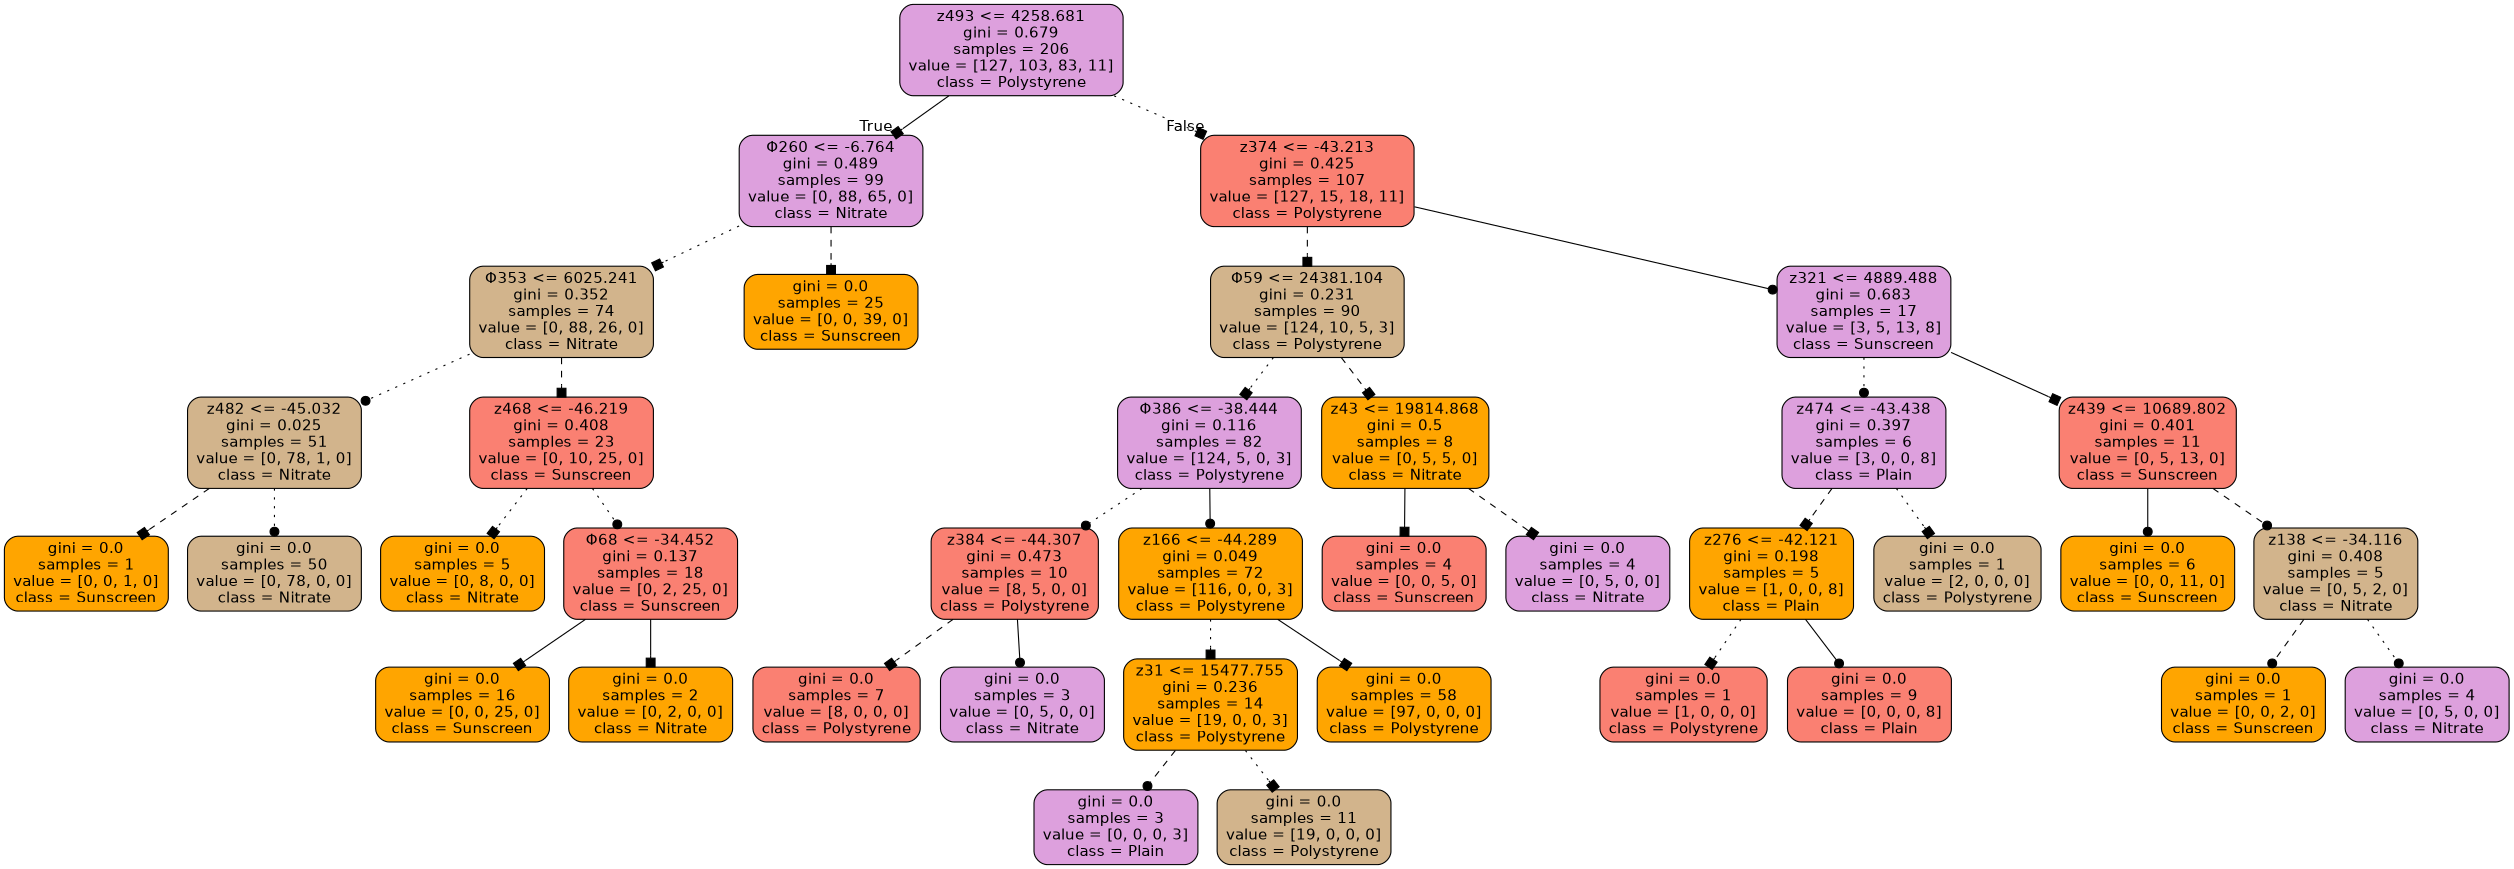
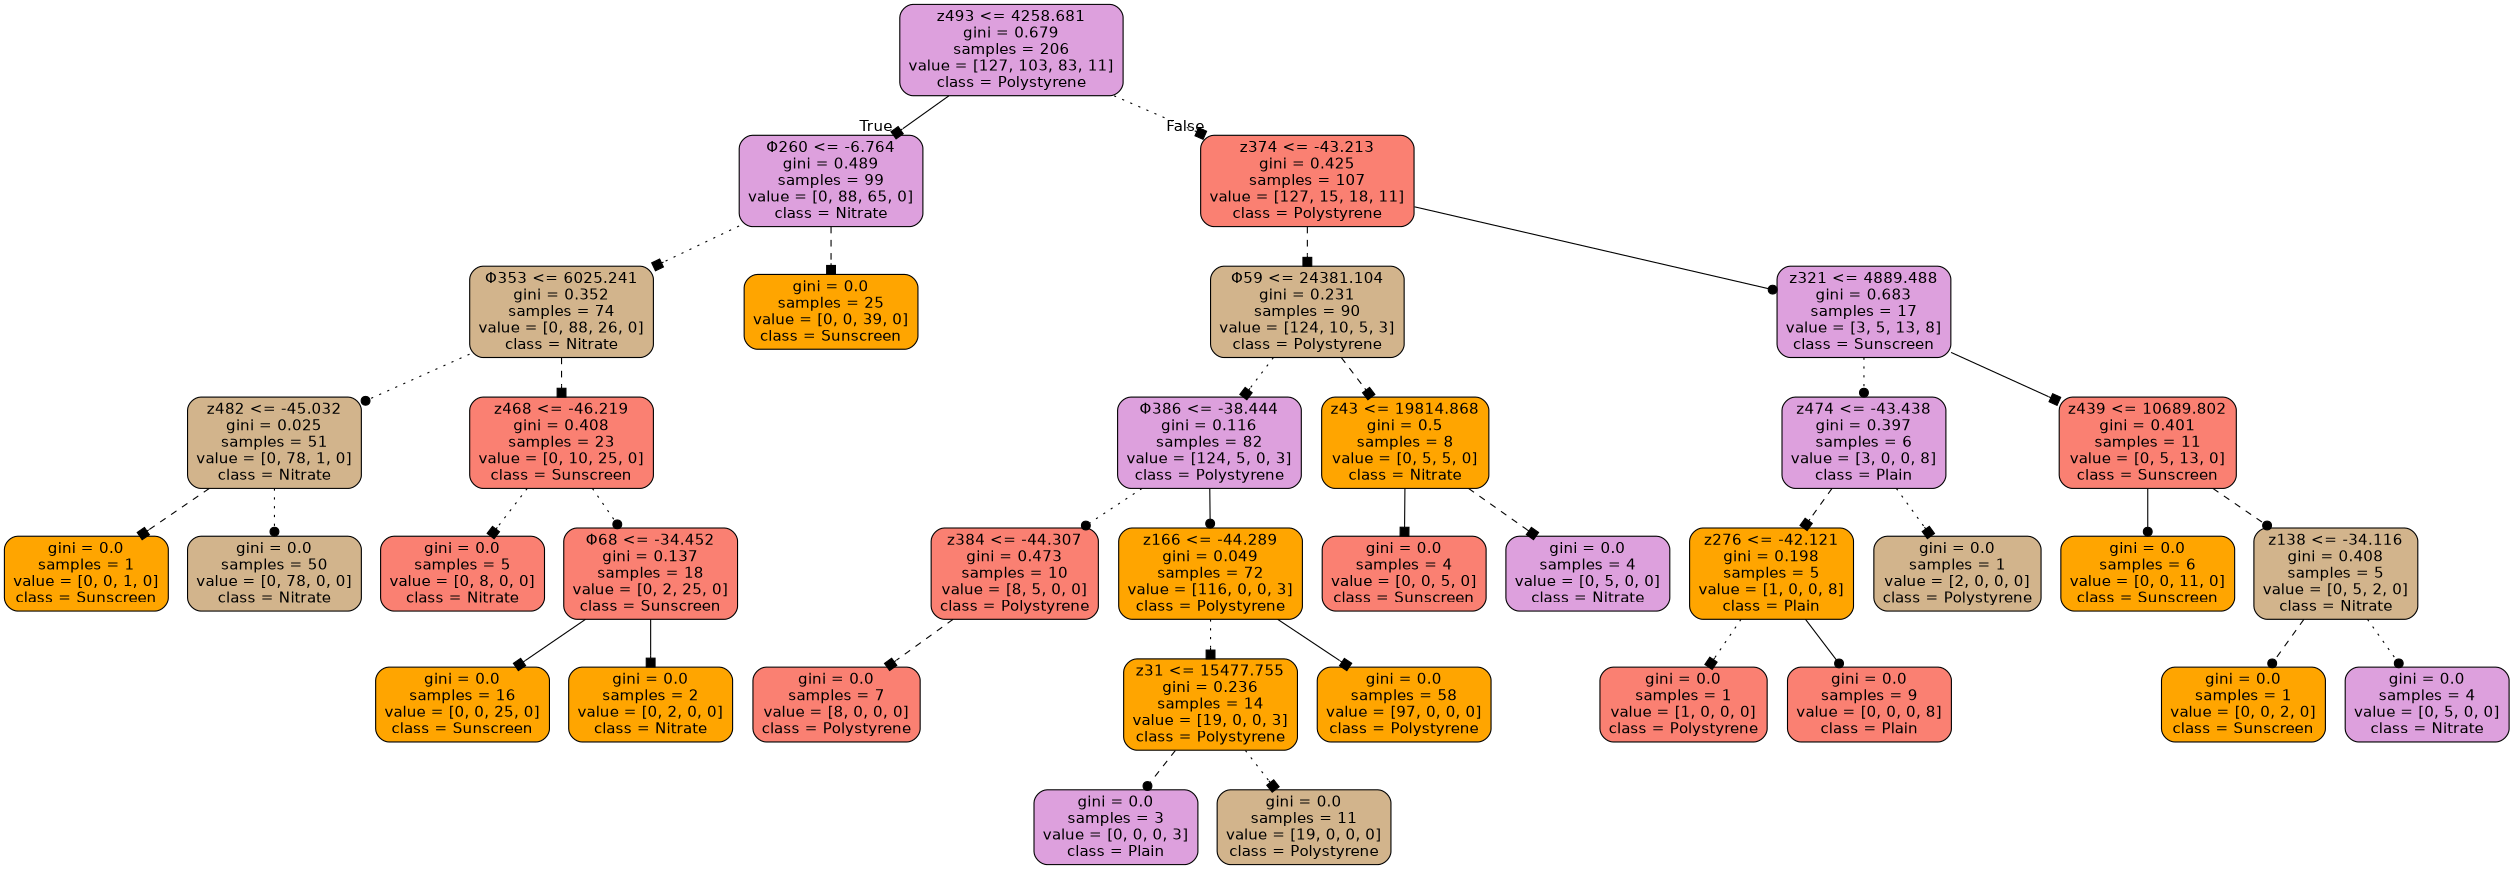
node "gini = 0.0 samples = 5 value = [0, 8, 0, 0] class = Nitrate": fillcolor orange -> salmon
node "gini = 0.0 samples = 3 value = [0, 5, 0, 0] class = Nitrate": removed
